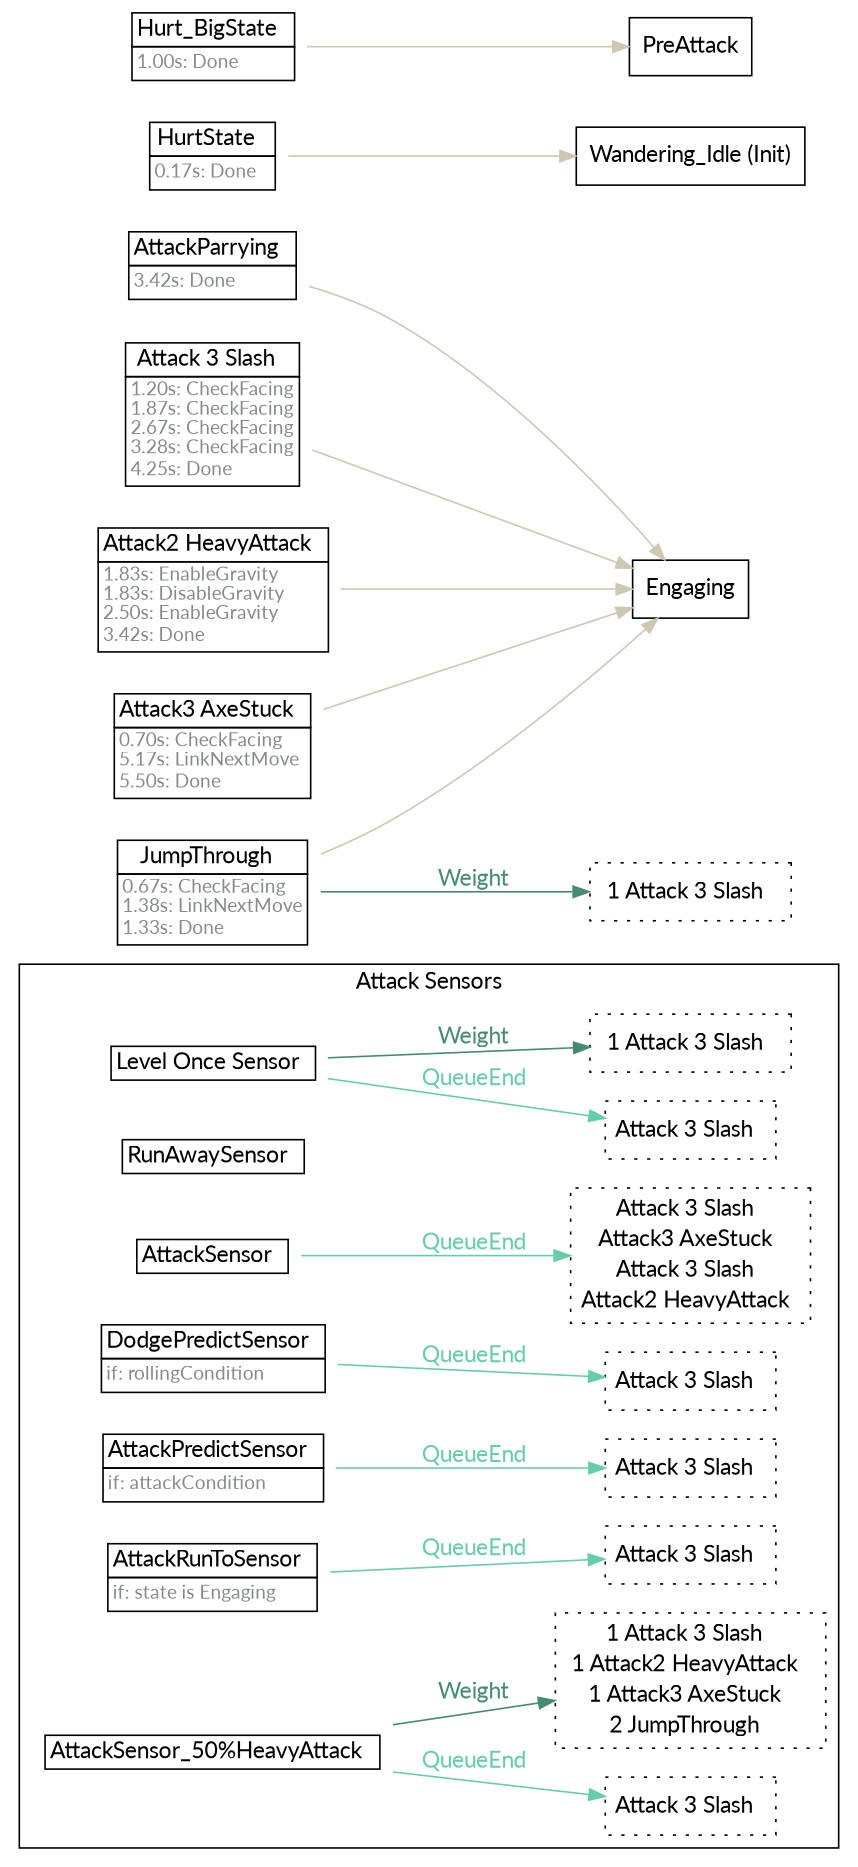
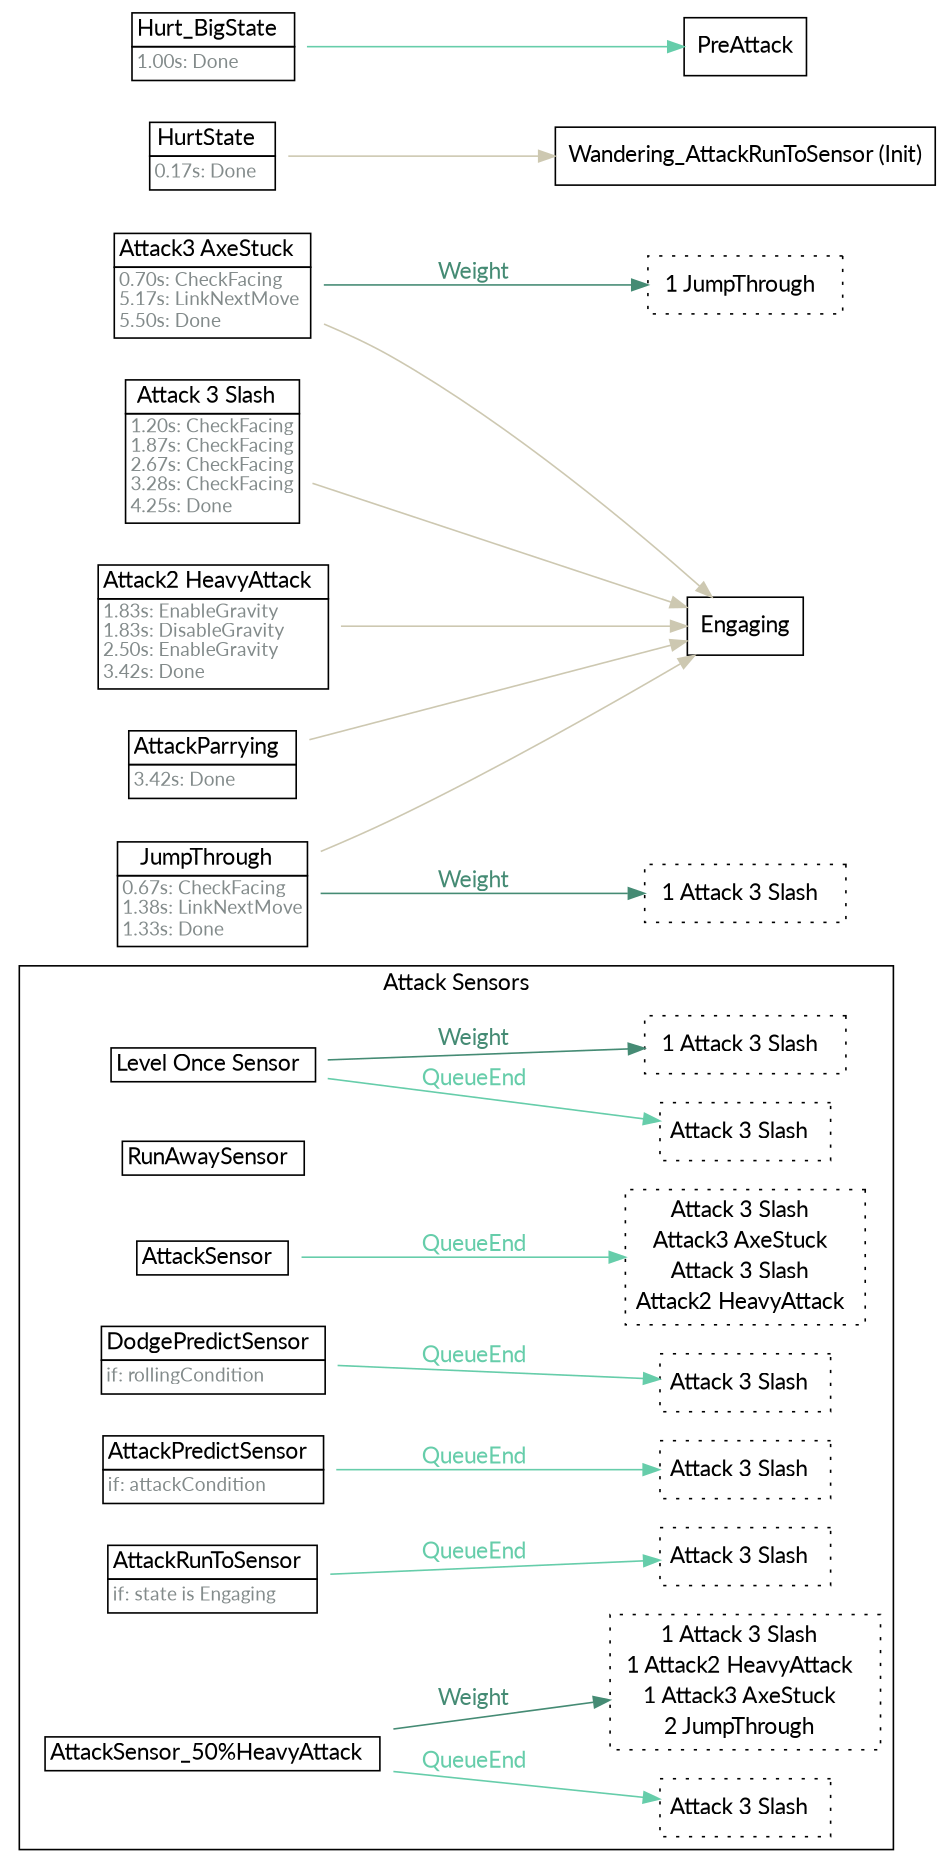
edge "Hurt_BigState" -> "PreAttack": color cornsilk3 -> aquamarine3
node "Wandering_Idle (Init)": label "Wandering_Idle (Init)" -> "Wandering_AttackRunToSensor (Init)"
node "1 JumpThrough": added
